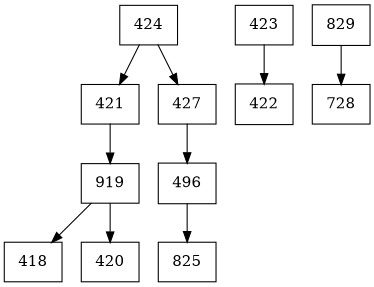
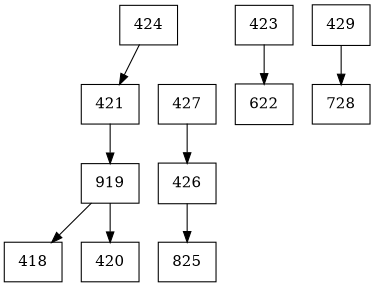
node "829": label "829" -> "429"
edge "424" -> "427": removed
node "422": label "422" -> "622"
node "496": label "496" -> "426"
